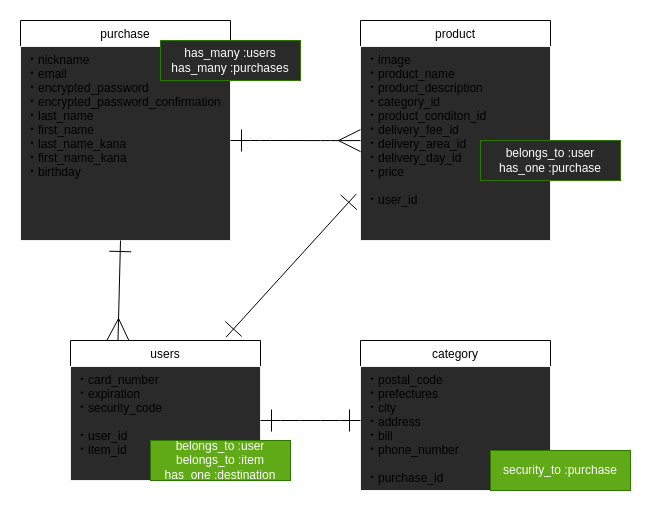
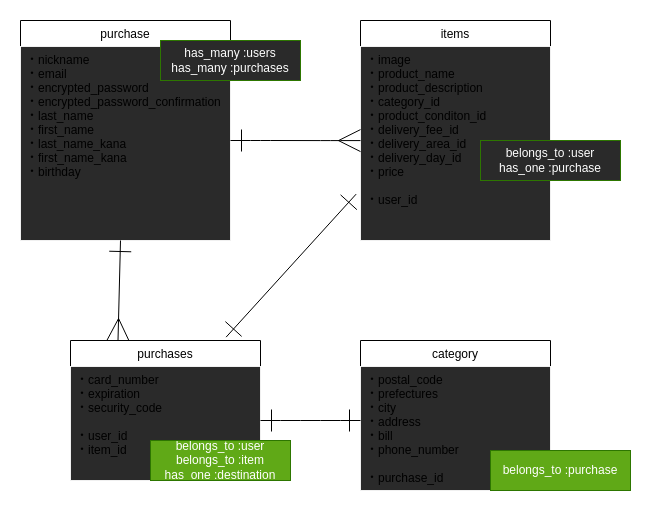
node "product": label "product" -> "items"
node "users": label "users" -> "purchases"
node "security_to :purchase": label "security_to :purchase" -> "belongs_to :purchase"
